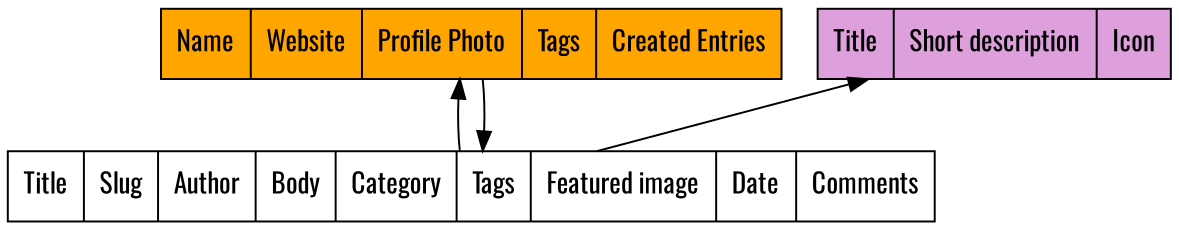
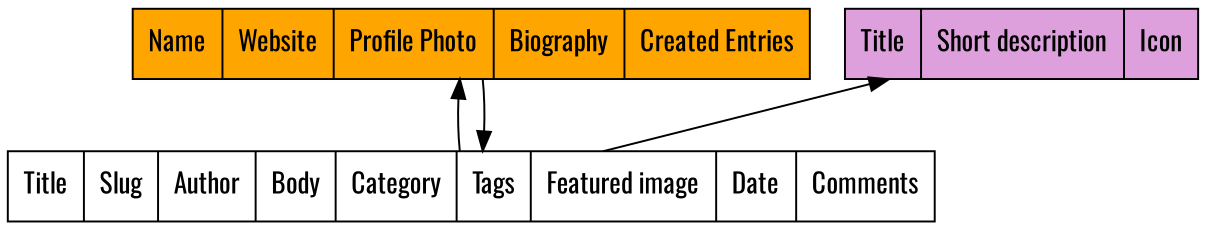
node "Name": text "Tags" -> "Biography"
